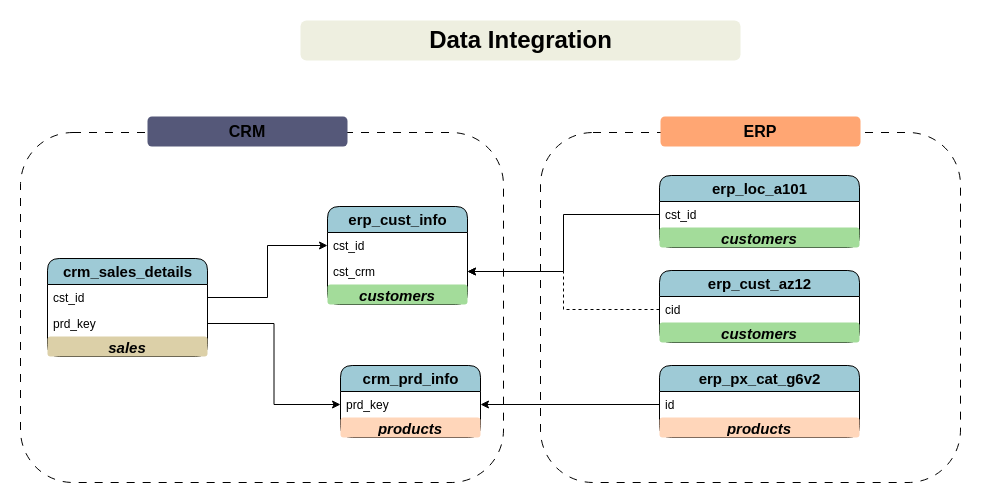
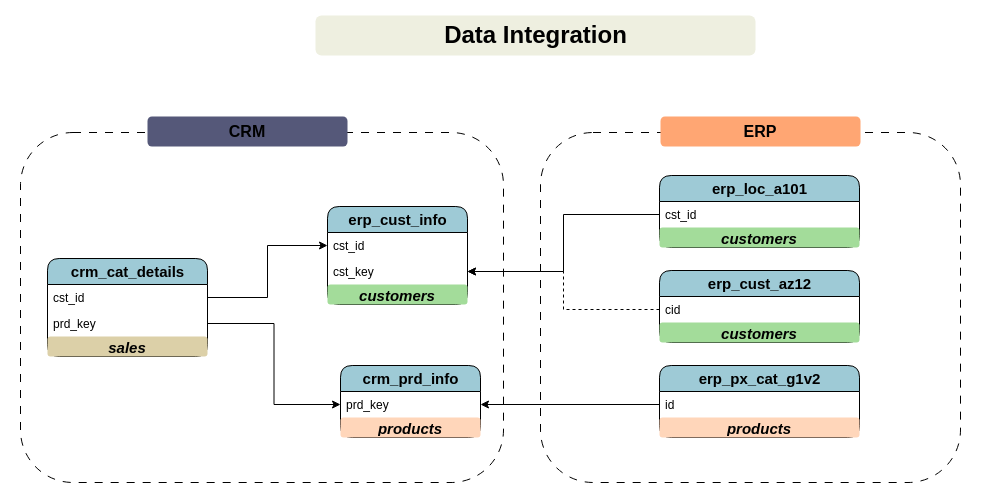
node "Data Integration": moved (521, 41) -> (536, 36)
node "crm_sales_details": label "crm_sales_details" -> "crm_cat_details"
node "cst_crm": label "cst_crm" -> "cst_key"
node "erp_px_cat_g6v2": label "erp_px_cat_g6v2" -> "erp_px_cat_g1v2"
